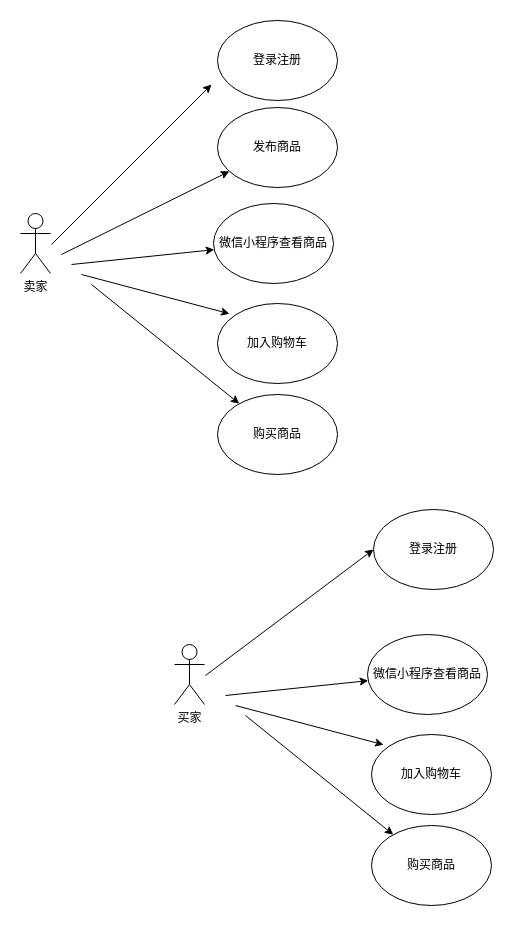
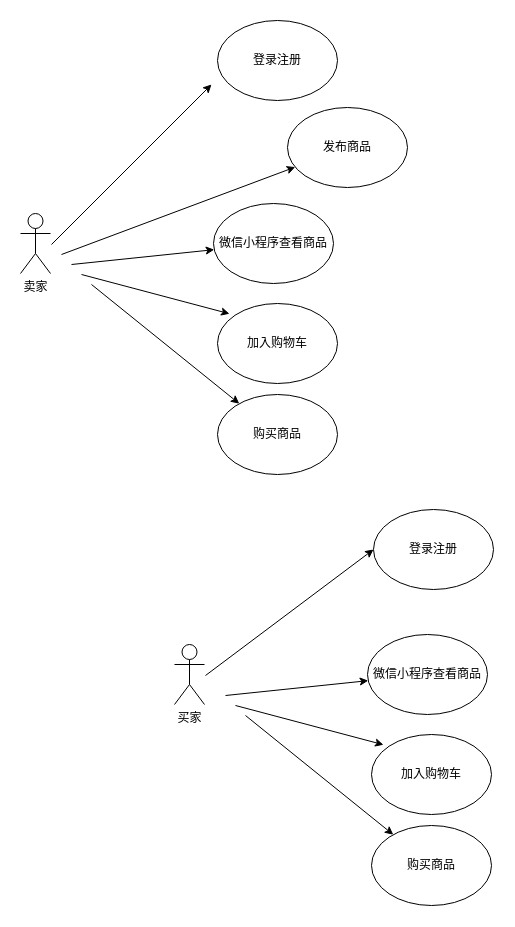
node "发布商品": moved (278, 148) -> (348, 148)
